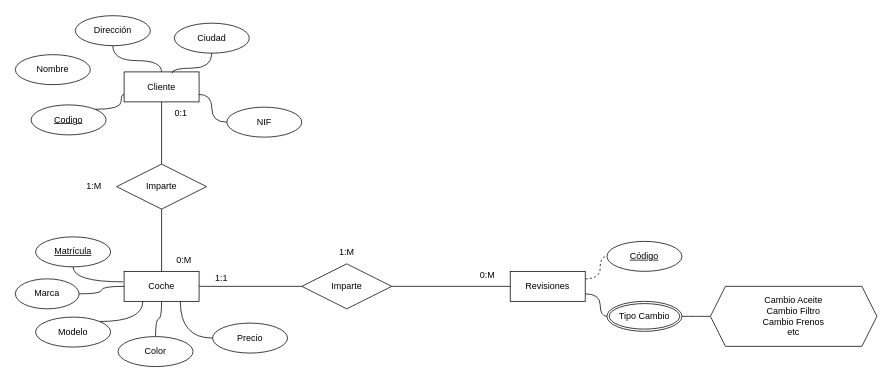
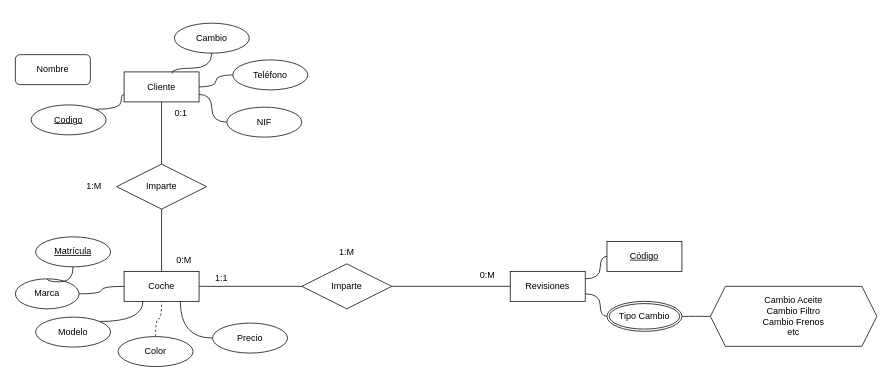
node "Dirección": removed
node "Ciudad": label "Ciudad" -> "Cambio"
edge "Dirección" -- "Cliente": removed
node "Nombre": shape ellipse -> rounded rectangle
node "Teléfono": added
edge "Teléfono" -- "Cliente": added
node "Código": shape ellipse -> rectangle
edge "Código" -- "Revisiones": style dashed -> solid
edge "Matrícula" -- "Coche": now "Matrícula" -- "Marca"
edge "Coche" -- "Color": style solid -> dashed
